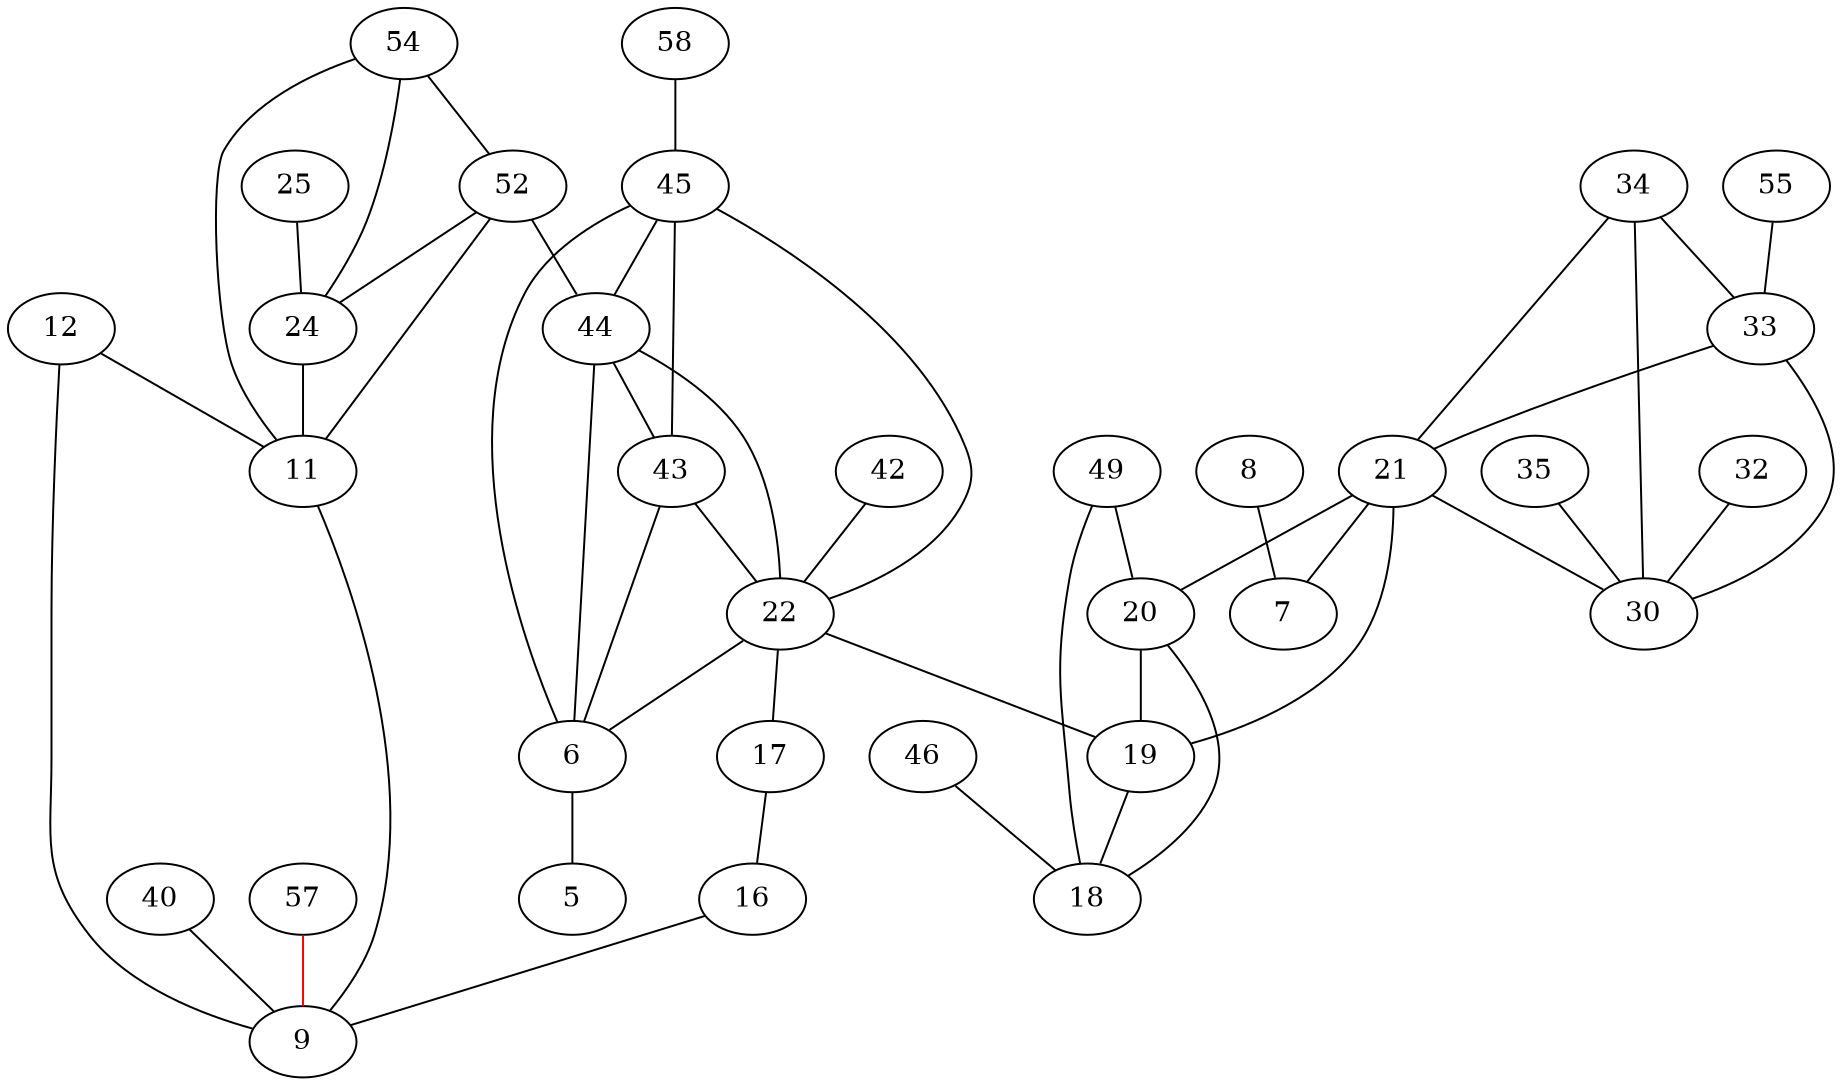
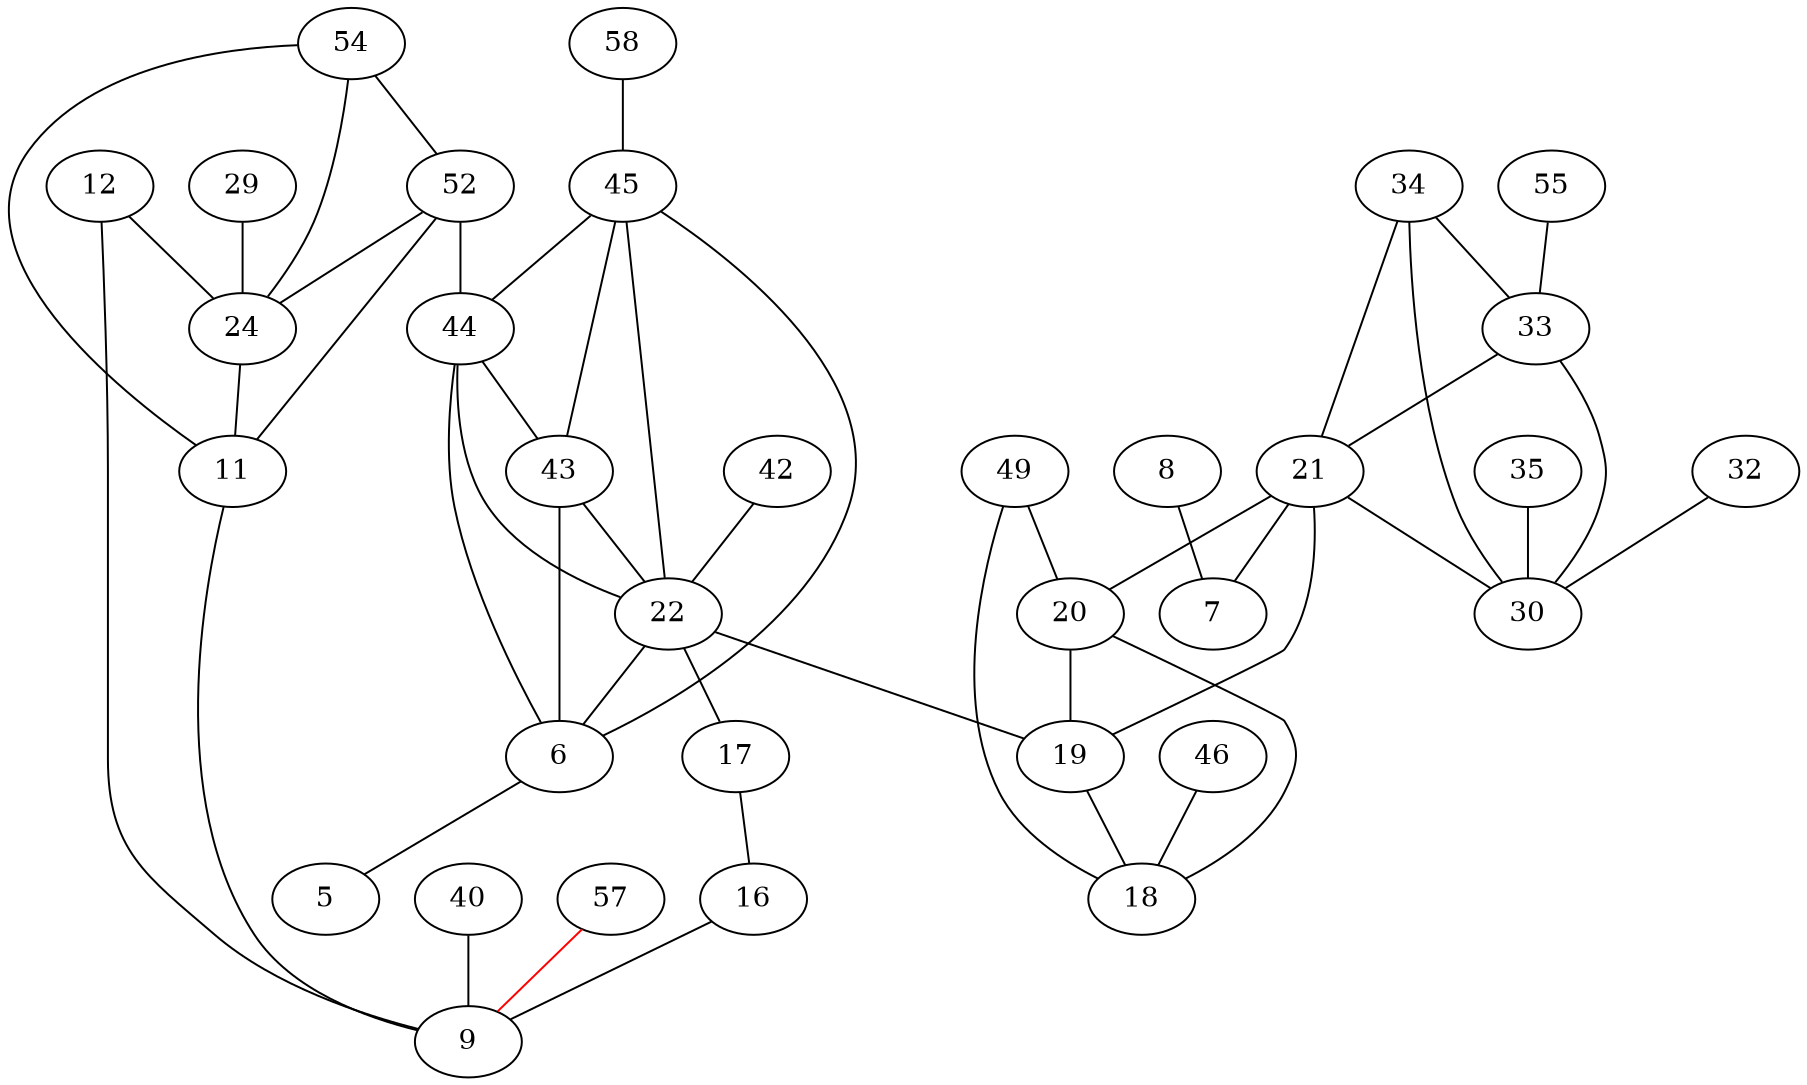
node "25": label "25" -> "29"
edge "12" -- "11": now "12" -- "24"
